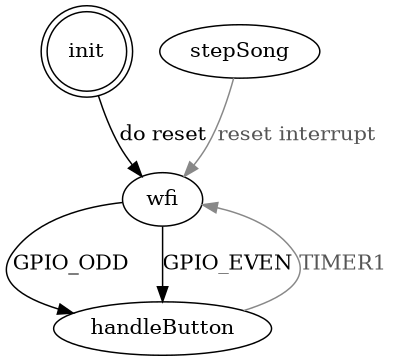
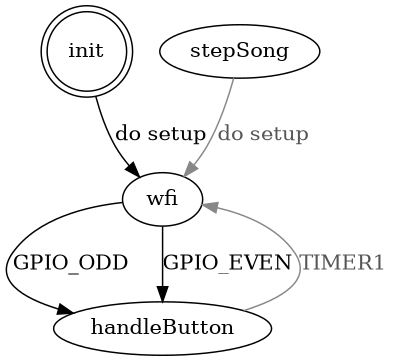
edge "init" -> "wfi": label "do reset" -> "do setup"
edge "stepSong" -> "wfi": label "reset interrupt" -> "do setup"
